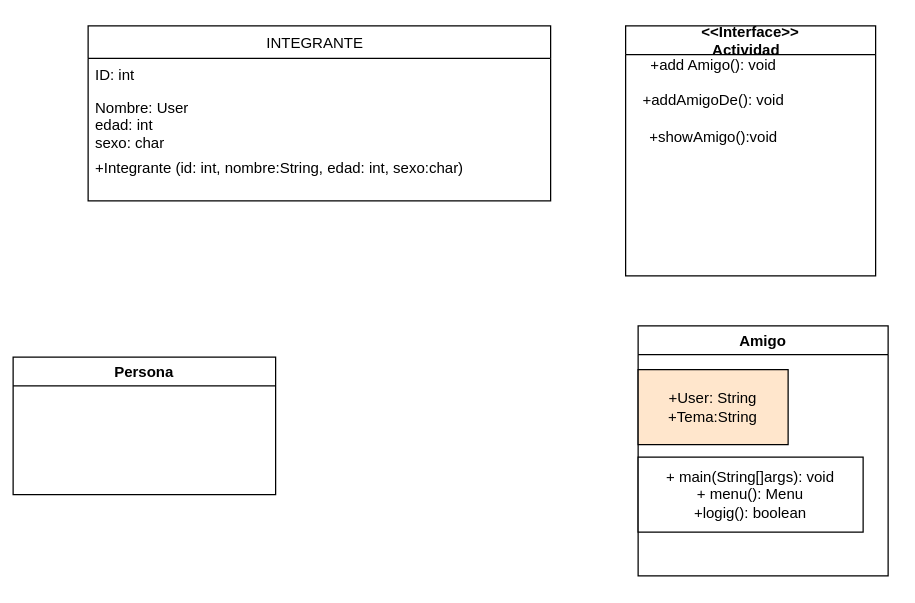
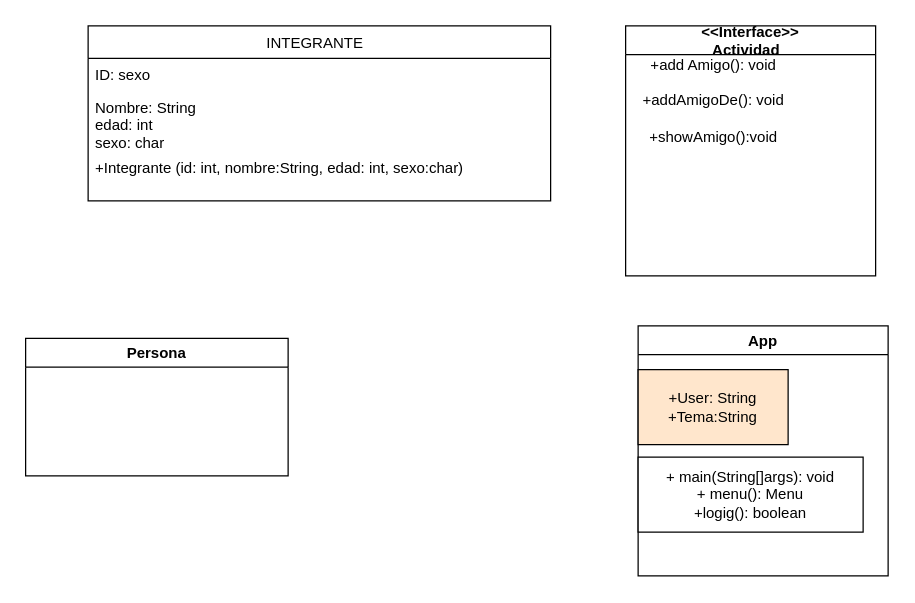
node "ID: int": label "ID: int" -> "ID: sexo"
node "Nombre: User edad: int sexo: char": label "Nombre: User edad: int sexo: char" -> "Nombre: String edad: int sexo: char"
node "Amigo": label "Amigo" -> "App"
node "Persona": moved (144, 426) -> (157, 407)
